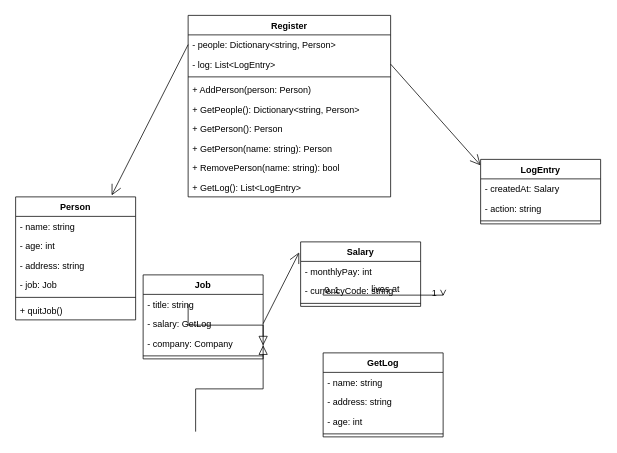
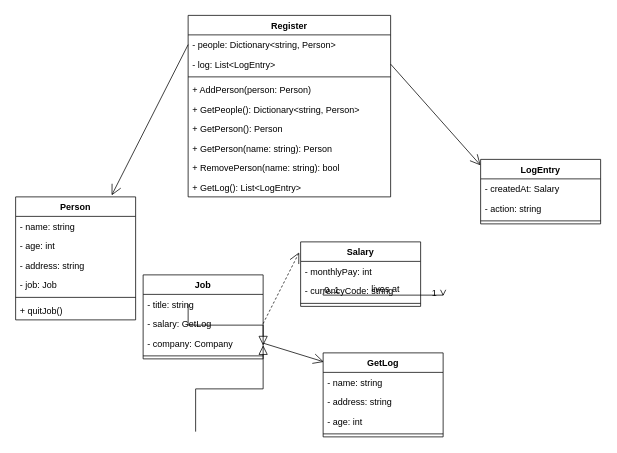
edge "- salary: GetLog" -> "Salary": style solid -> dashed
edge "- company: Company" -> "GetLog": added
